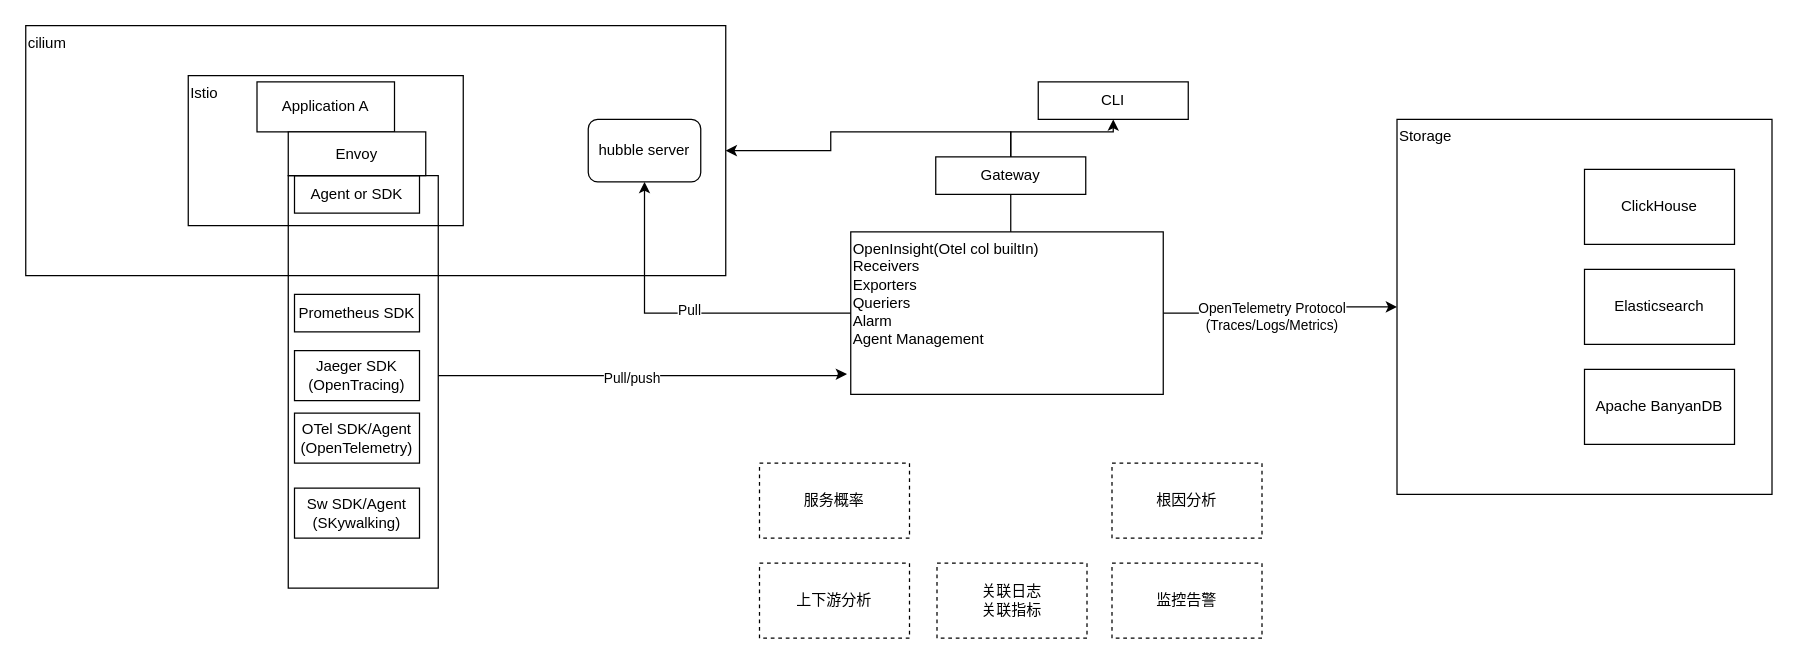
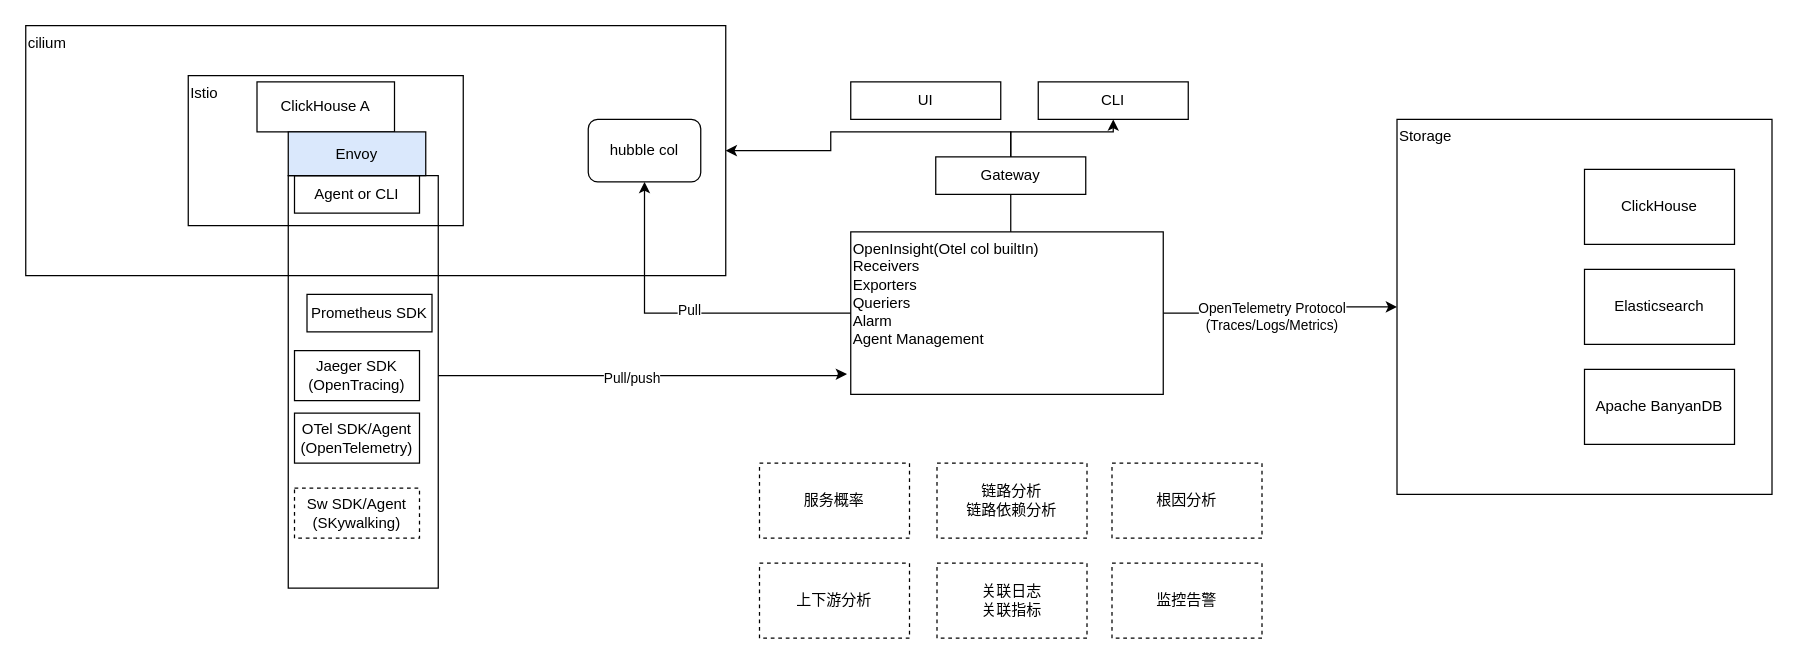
node "UI": added
node "Application A": label "Application A" -> "ClickHouse A"
node "hubble server": label "hubble server" -> "hubble col"
node "Envoy": fillcolor #ffffff -> #dae8fc
node "Agent or SDK": label "Agent or SDK" -> "Agent or CLI"
node "Prometheus SDK": moved (357, 313) -> (369, 313)
node "链路分析 链路依赖分析": added
node "Sw SDK/Agent (SKywalking)": style solid -> dashed
